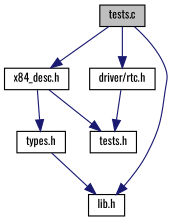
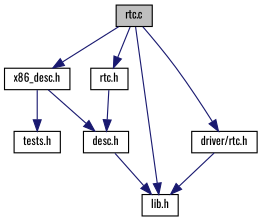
node "tests.c": label "tests.c" -> "rtc.c"
node "x84_desc.h": label "x84_desc.h" -> "x86_desc.h"
node "rtc.h": added
edge "driver/rtc.h" -> "tests.h": now "driver/rtc.h" -> "lib.h"
node "types.h": label "types.h" -> "desc.h"
